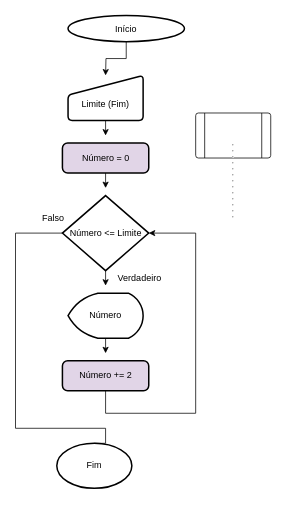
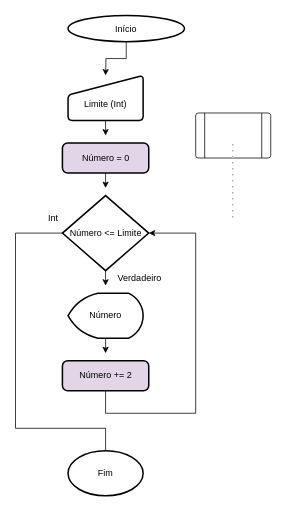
node "Limite (Fim)": label "Limite (Fim)" -> "Limite (Int)"
node "Falso": label "Falso" -> "Int"
node "Fim": moved (94, 465) -> (105, 473)
